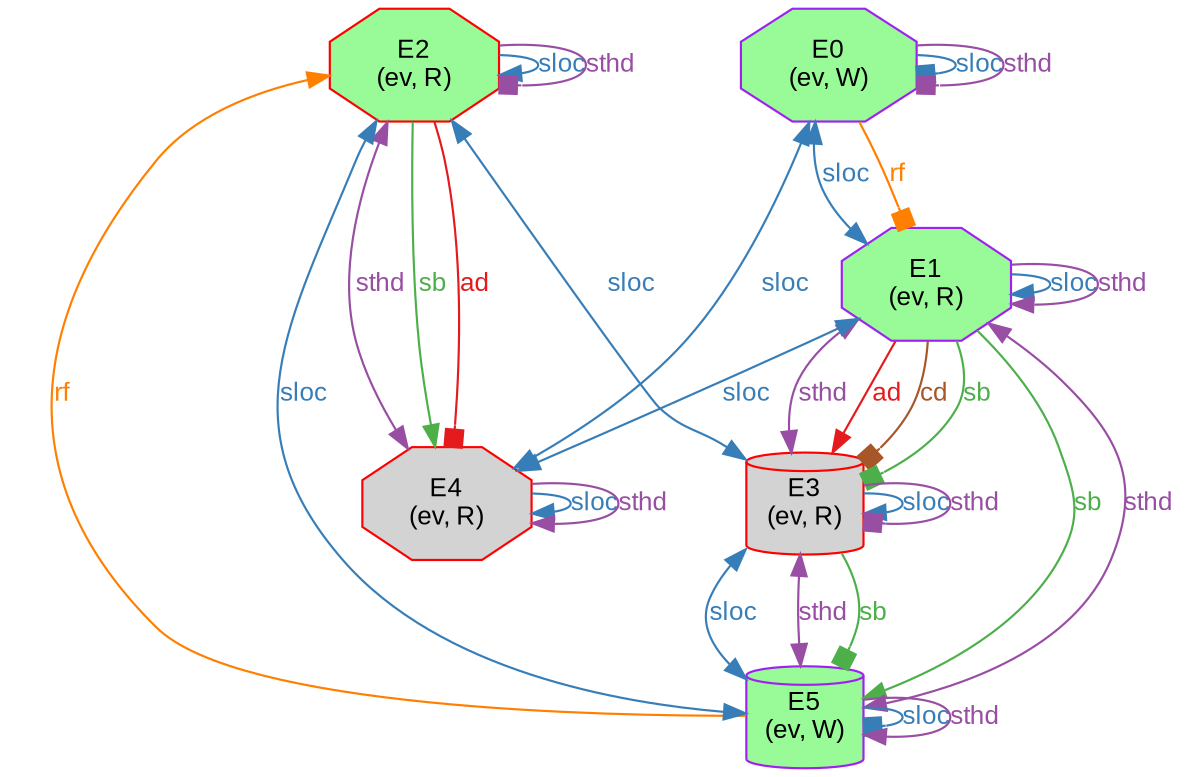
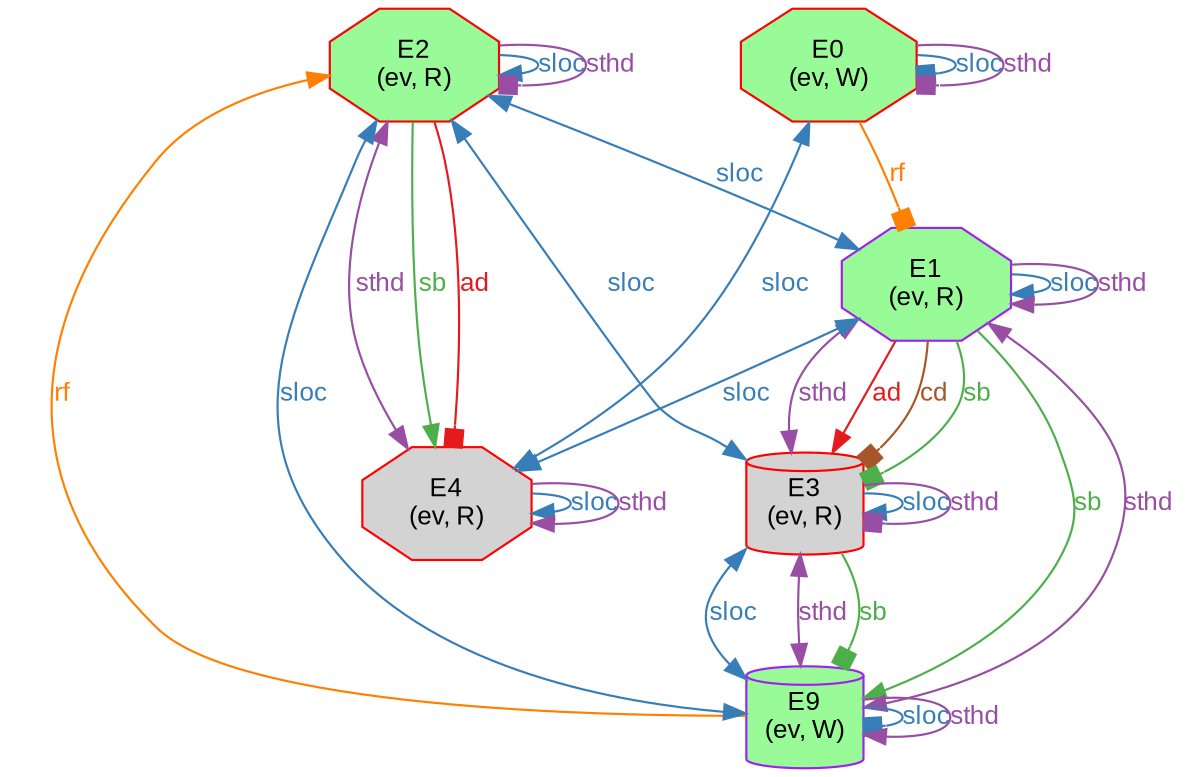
node "E0 (ev, W)": color purple -> red
edge "E0 (ev, W)" -- "E1 (ev, R)": now "E2 (ev, R)" -- "E1 (ev, R)"
node "E5 (ev, W)": label "E5 (ev, W)" -> "E9 (ev, W)"
